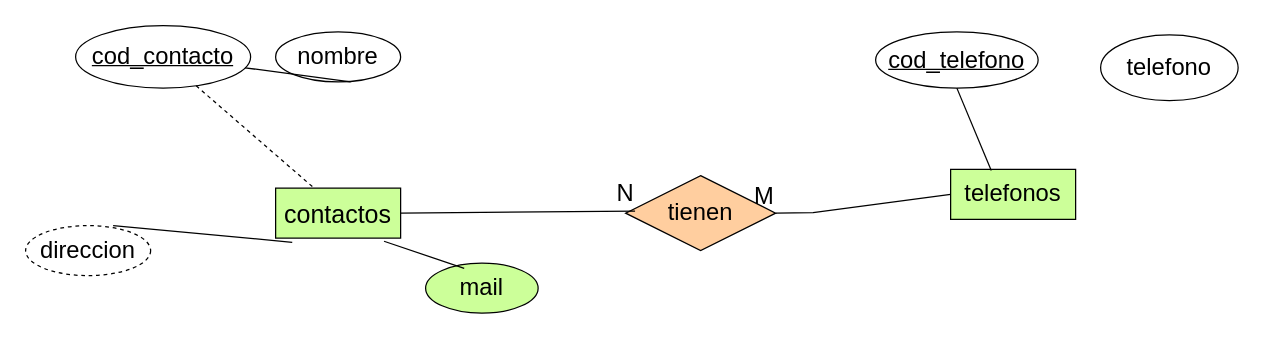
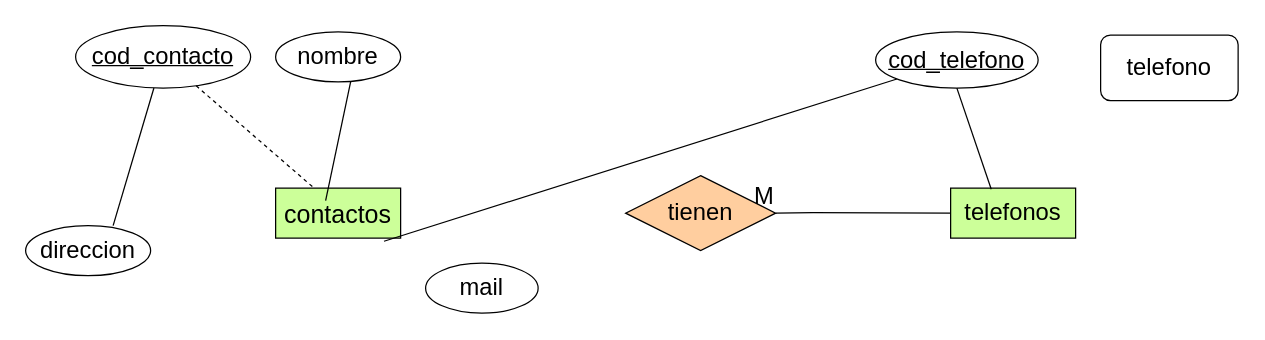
node "telefono": shape ellipse -> rounded rectangle
edge "cod_contacto" -- "nombre": now "contactos" -- "nombre"
node "telefonos": moved (1013, 194) -> (1013, 213)
edge "contactos" -- "tienen": removed, label "N"
edge "contactos" -- "direccion": now "cod_contacto" -- "direccion"
node "direccion": style dashed -> solid
edge "contactos" -- "mail": now "contactos" -- "cod_telefono"
node "mail": fillcolor #ccff99 -> #ffffff
